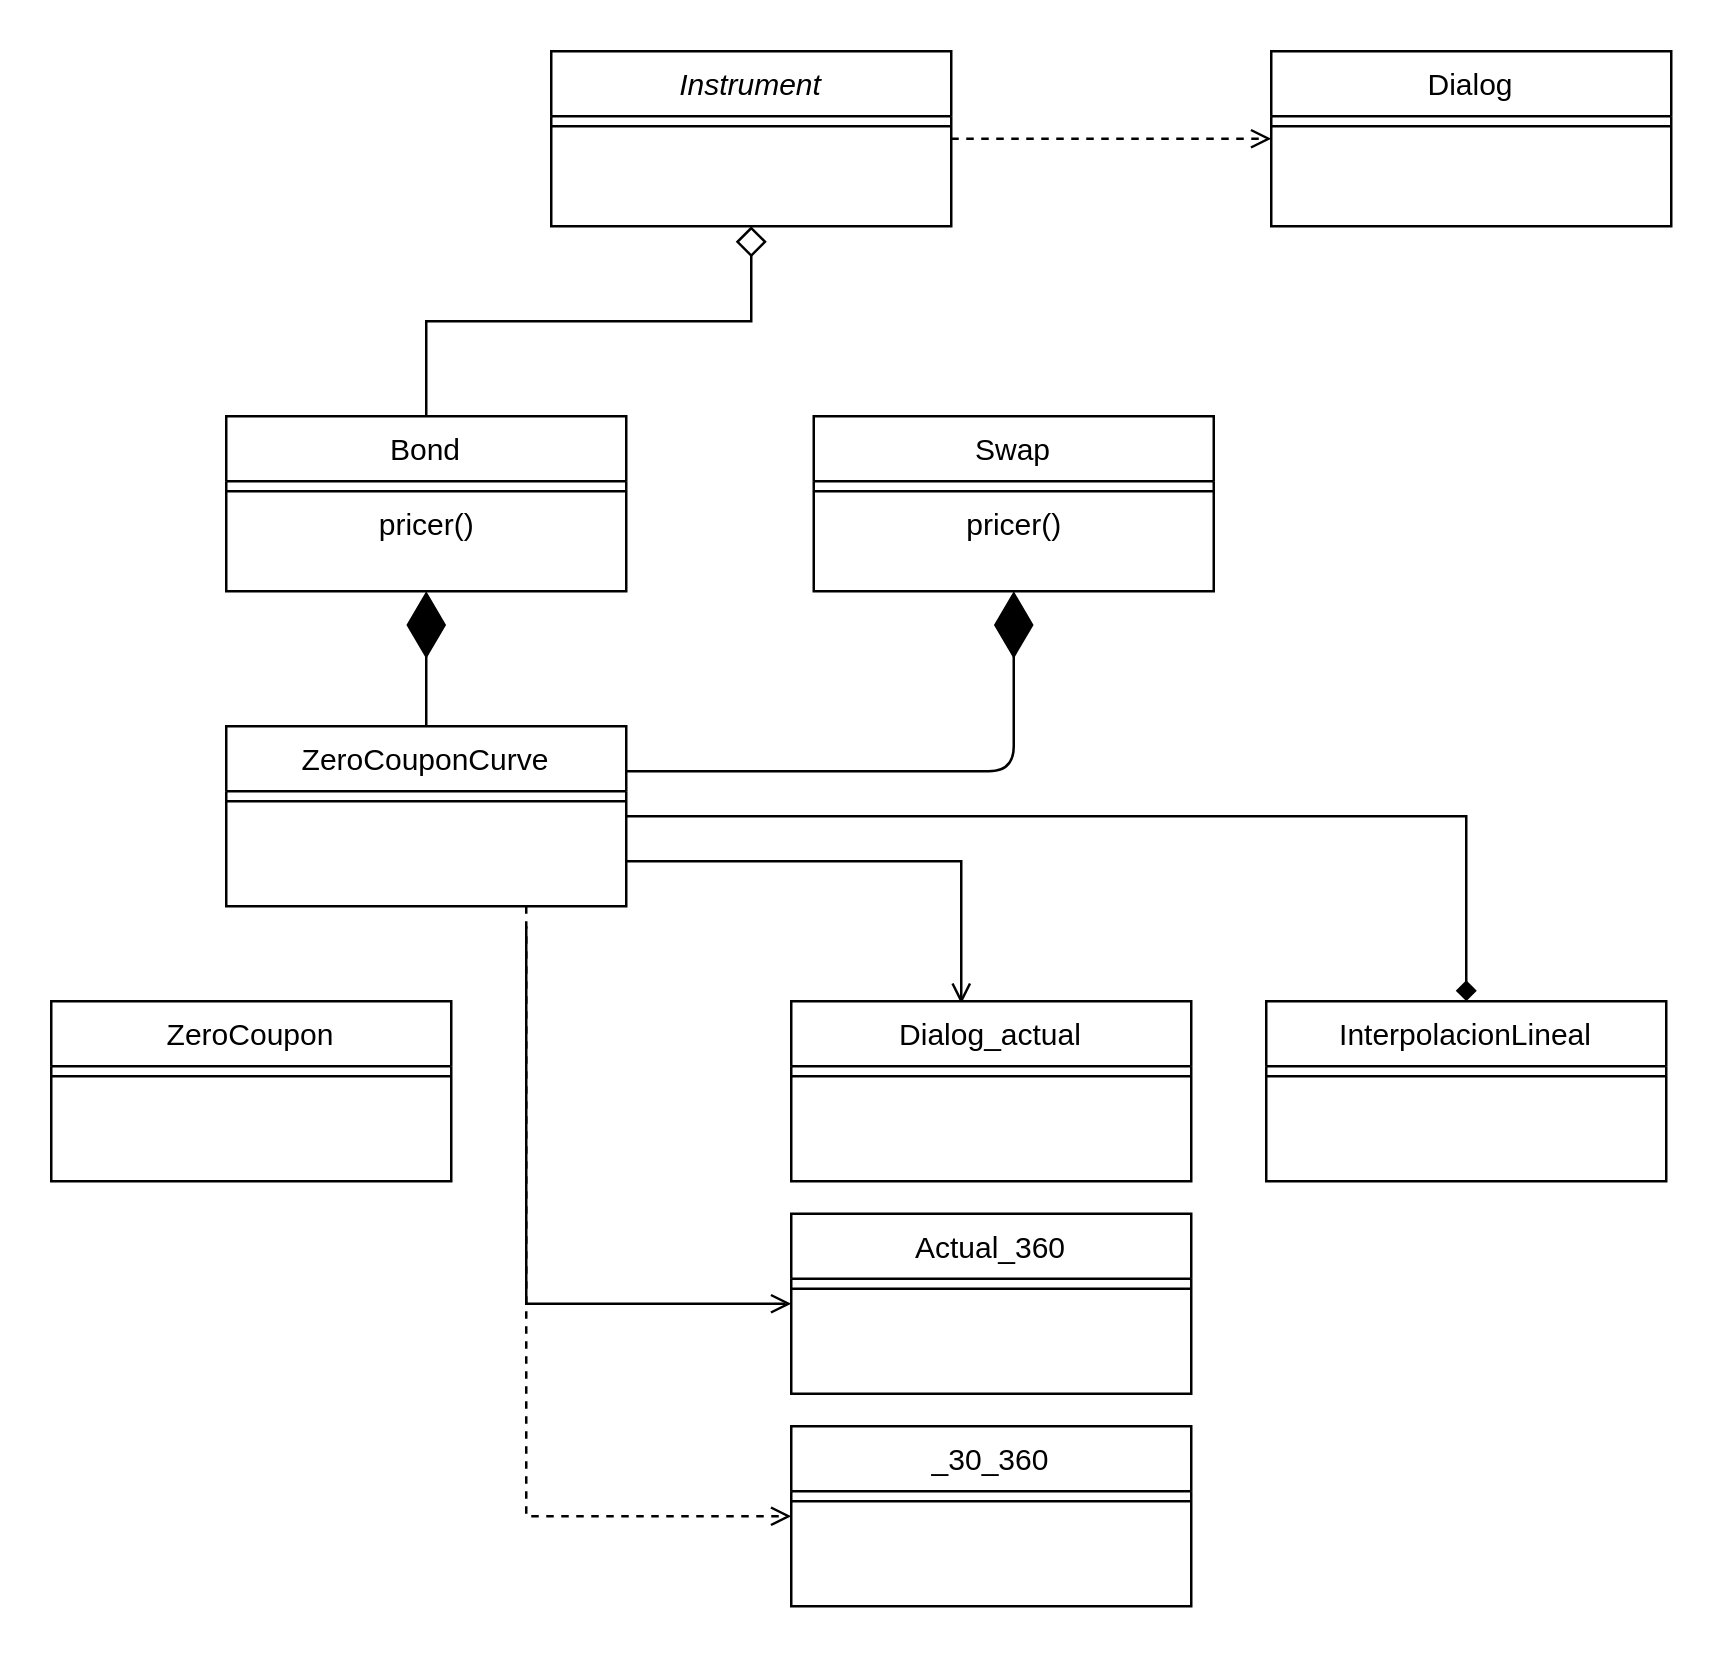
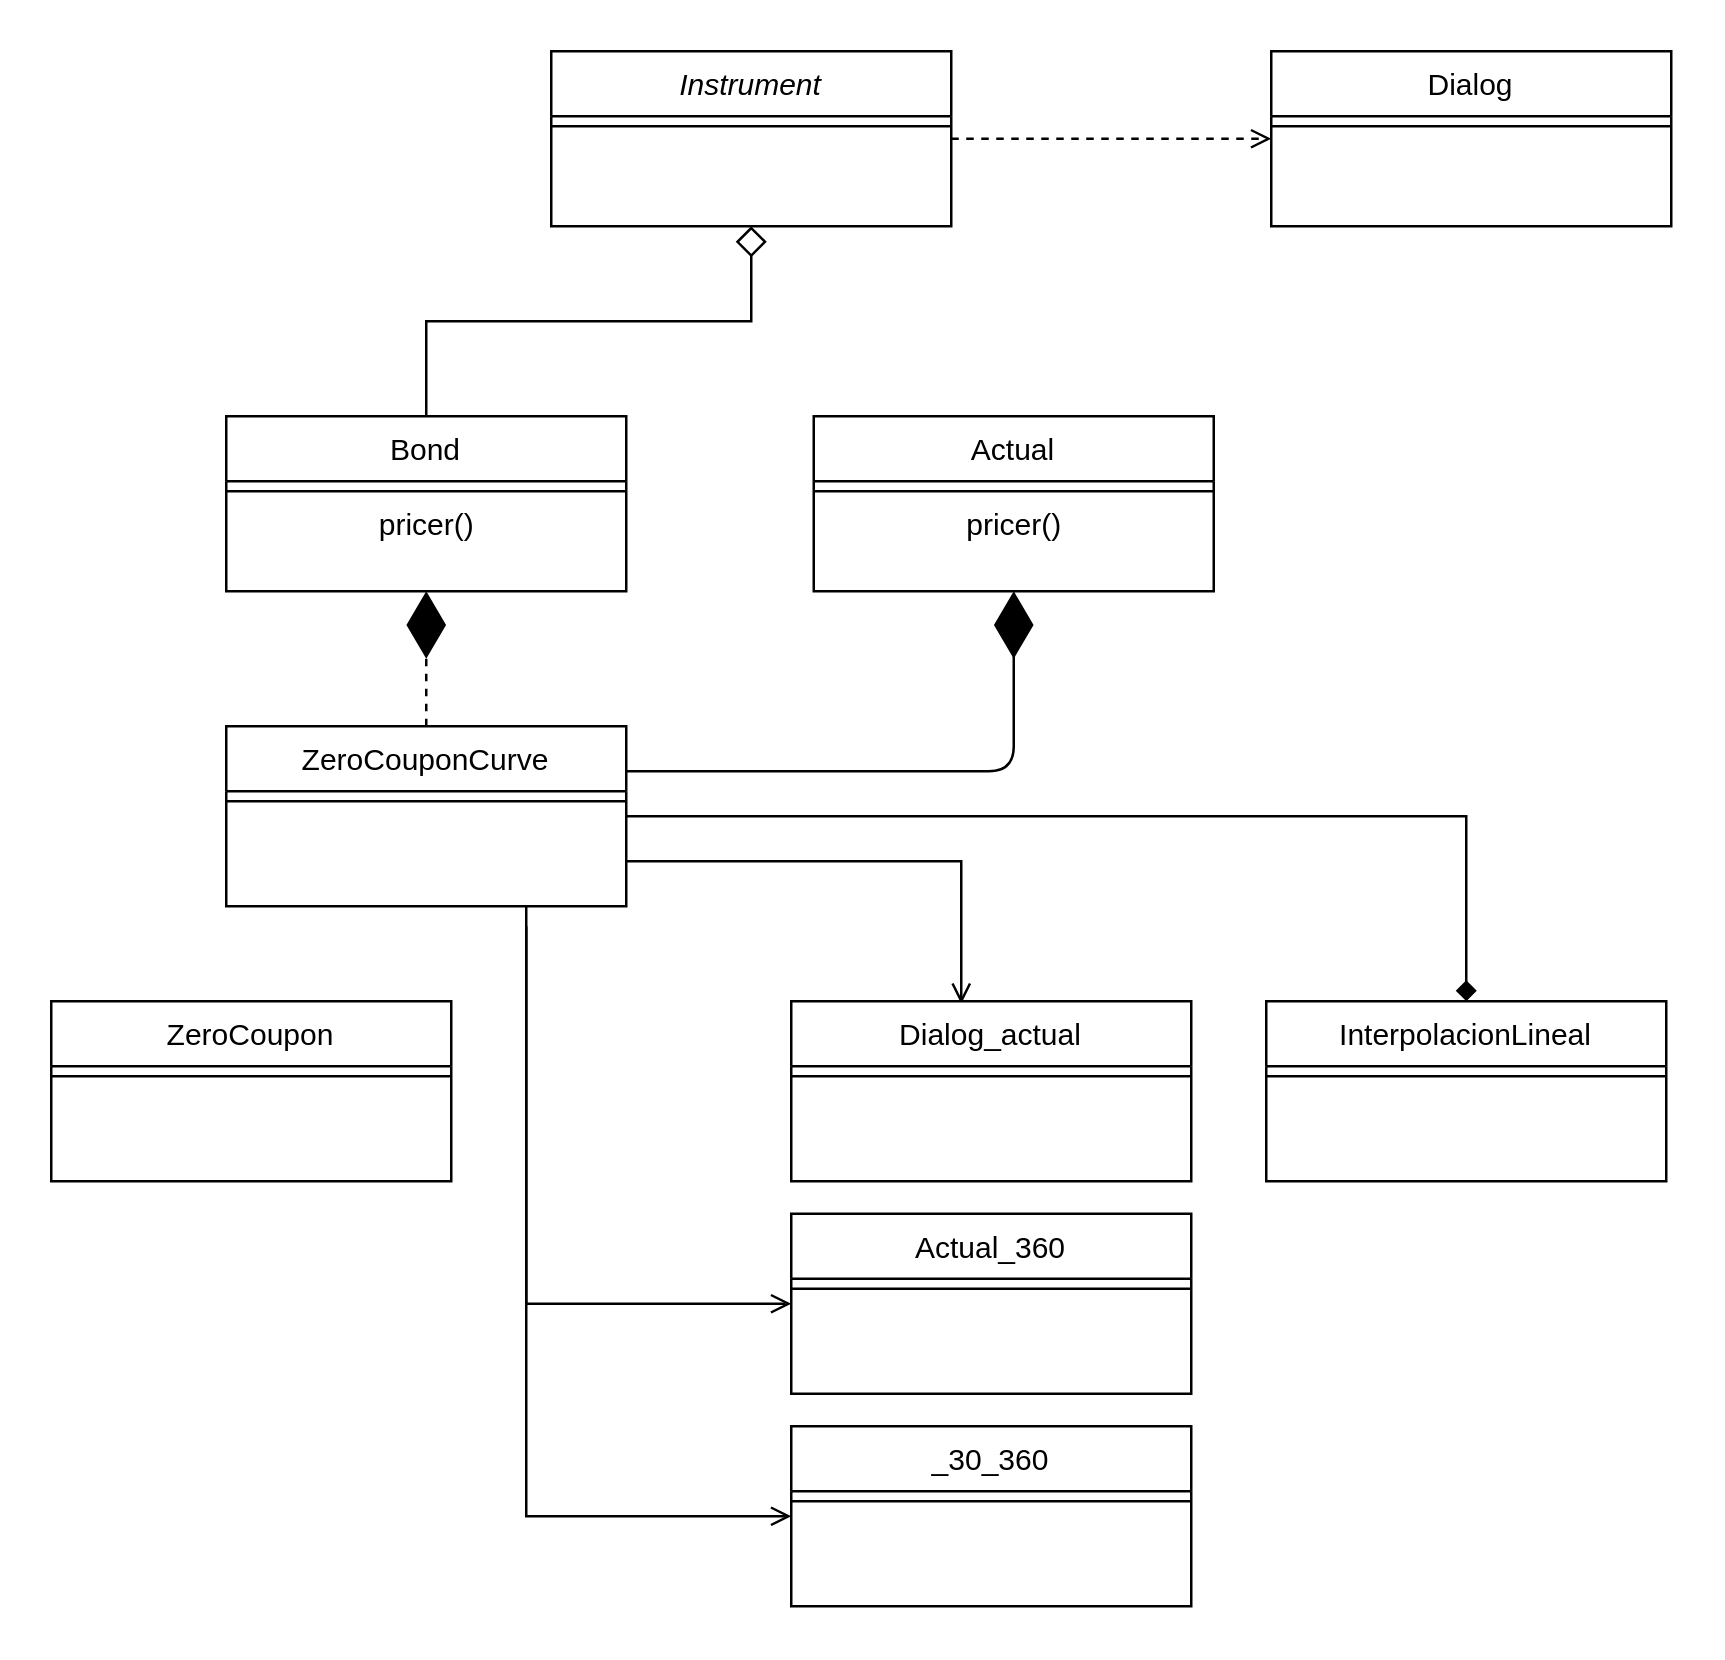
node "Swap": label "Swap" -> "Actual"
edge "ZeroCouponCurve" -> "Bond": style solid -> dashed
edge "ZeroCouponCurve" -> "_30_360": style dashed -> solid
